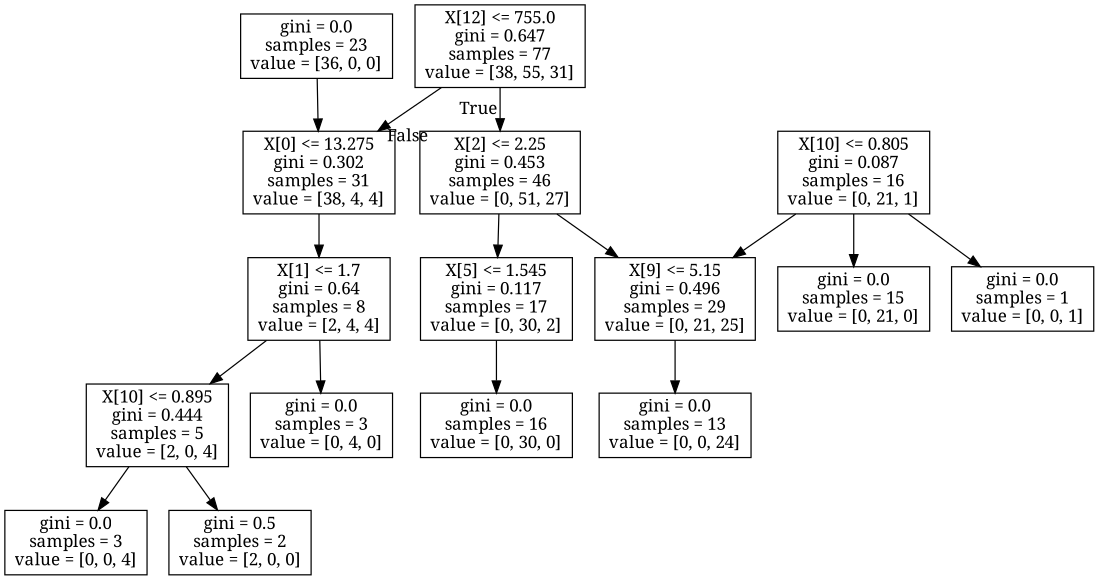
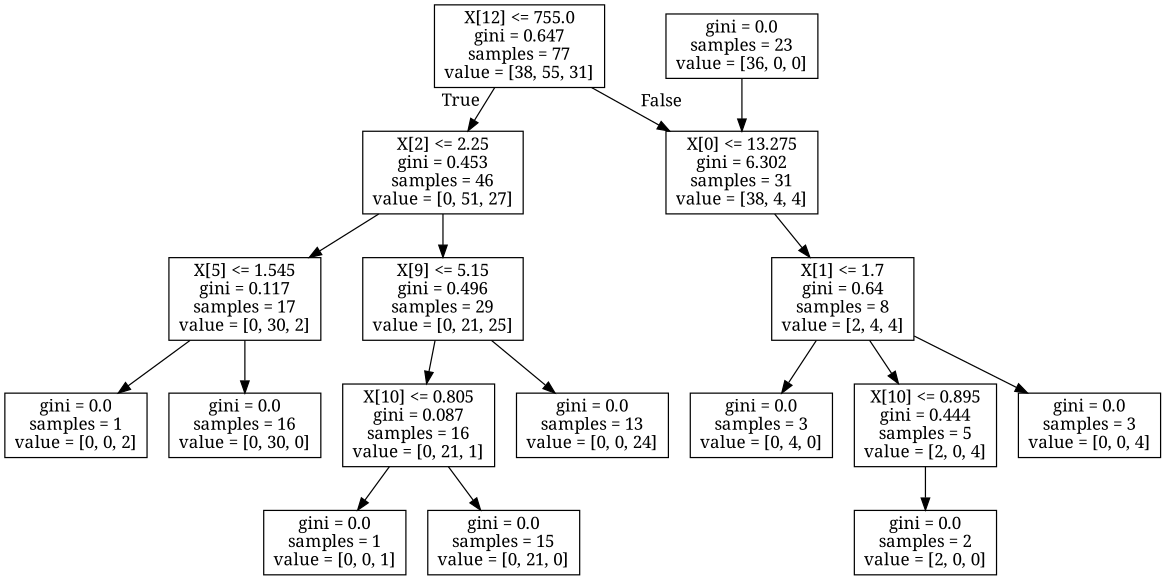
node "X[0] <= 13.275 gini = 0.302 samples = 31 value = [38, 4, 4]": label "X[0] <= 13.275 gini = 0.302 samples = 31 value = [38, 4, 4]" -> "X[0] <= 13.275 gini = 6.302 samples = 31 value = [38, 4, 4]"
edge "X[10] <= 0.805 gini = 0.087 samples = 16 value = [0, 21, 1]" -> "X[9] <= 5.15 gini = 0.496 samples = 29 value = [0, 21, 25]": reversed
node "gini = 0.0 samples = 1 value = [0, 0, 2]": added
edge "X[10] <= 0.895 gini = 0.444 samples = 5 value = [2, 0, 4]" -> "gini = 0.0 samples = 3 value = [0, 0, 4]": now "X[1] <= 1.7 gini = 0.64 samples = 8 value = [2, 4, 4]" -> "gini = 0.0 samples = 3 value = [0, 0, 4]"
node "gini = 0.5 samples = 2 value = [2, 0, 0]": label "gini = 0.5 samples = 2 value = [2, 0, 0]" -> "gini = 0.0 samples = 2 value = [2, 0, 0]"
